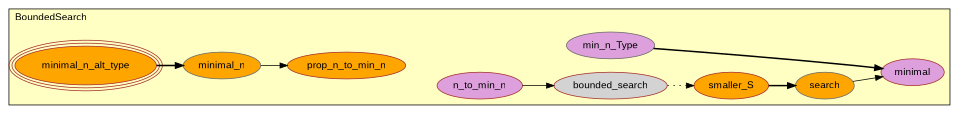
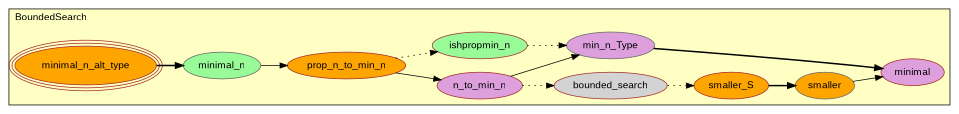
node "ishpropmin_n": added
node "minimal_n": fillcolor orange -> palegreen
edge "n_to_min_n" -> "min_n_Type": added
edge "prop_n_to_min_n" -> "n_to_min_n": added
edge "n_to_min_n" -> "bounded_search": style solid -> dotted
node "search": label "search" -> "smaller"
